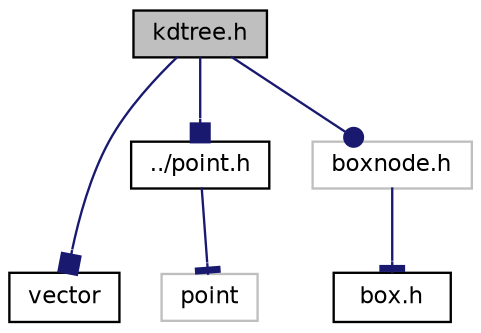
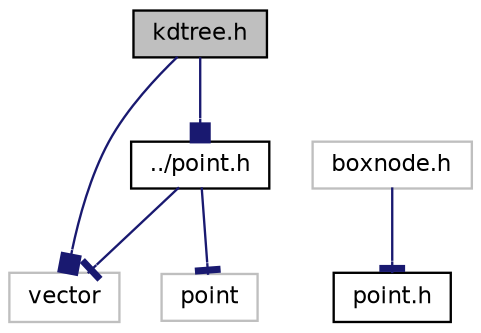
edge "kdtree.h" -> "boxnode.h": removed
edge "../point.h" -> "vector": added
node "vector": color black -> grey75
node "box.h": label "box.h" -> "point.h"
